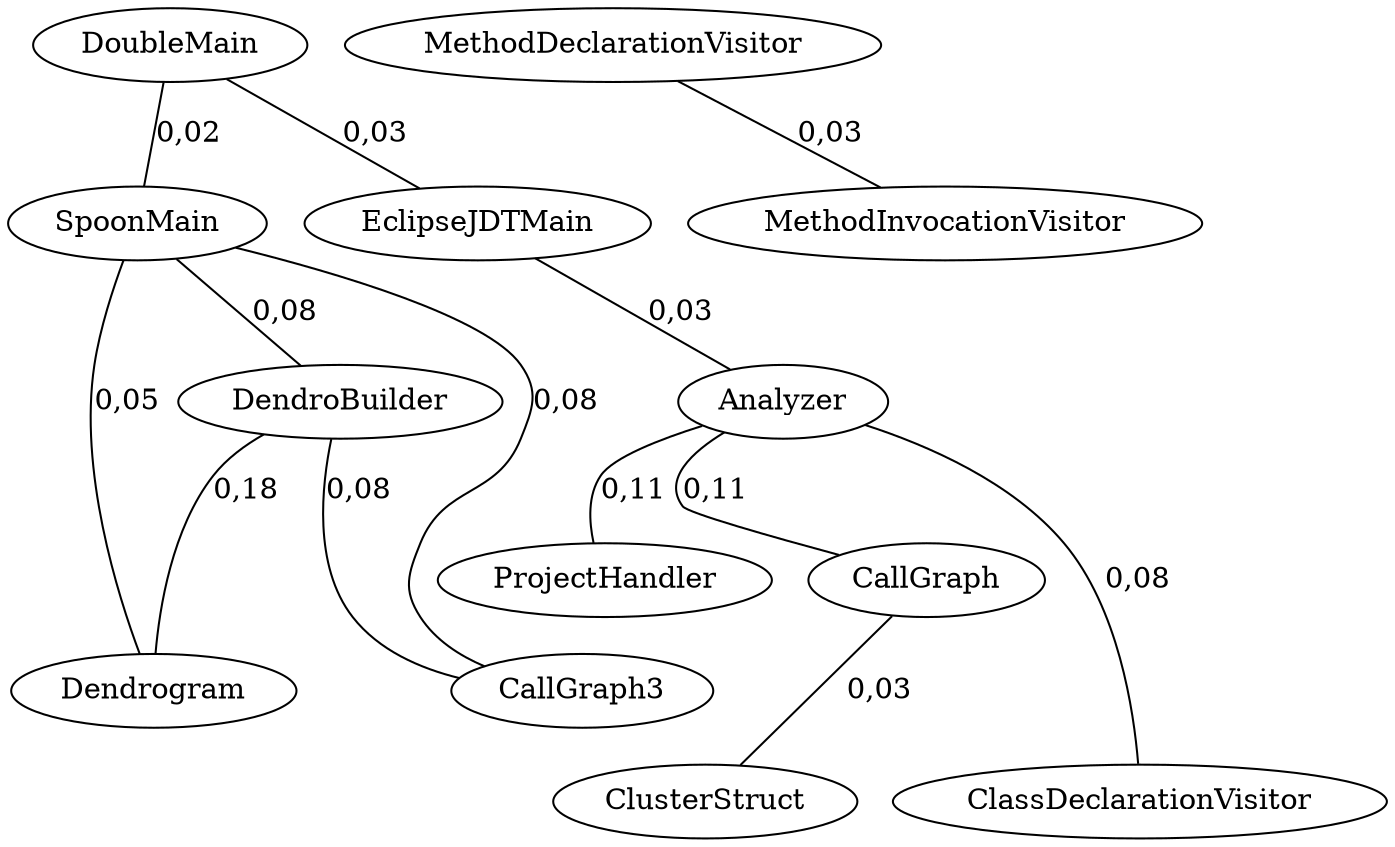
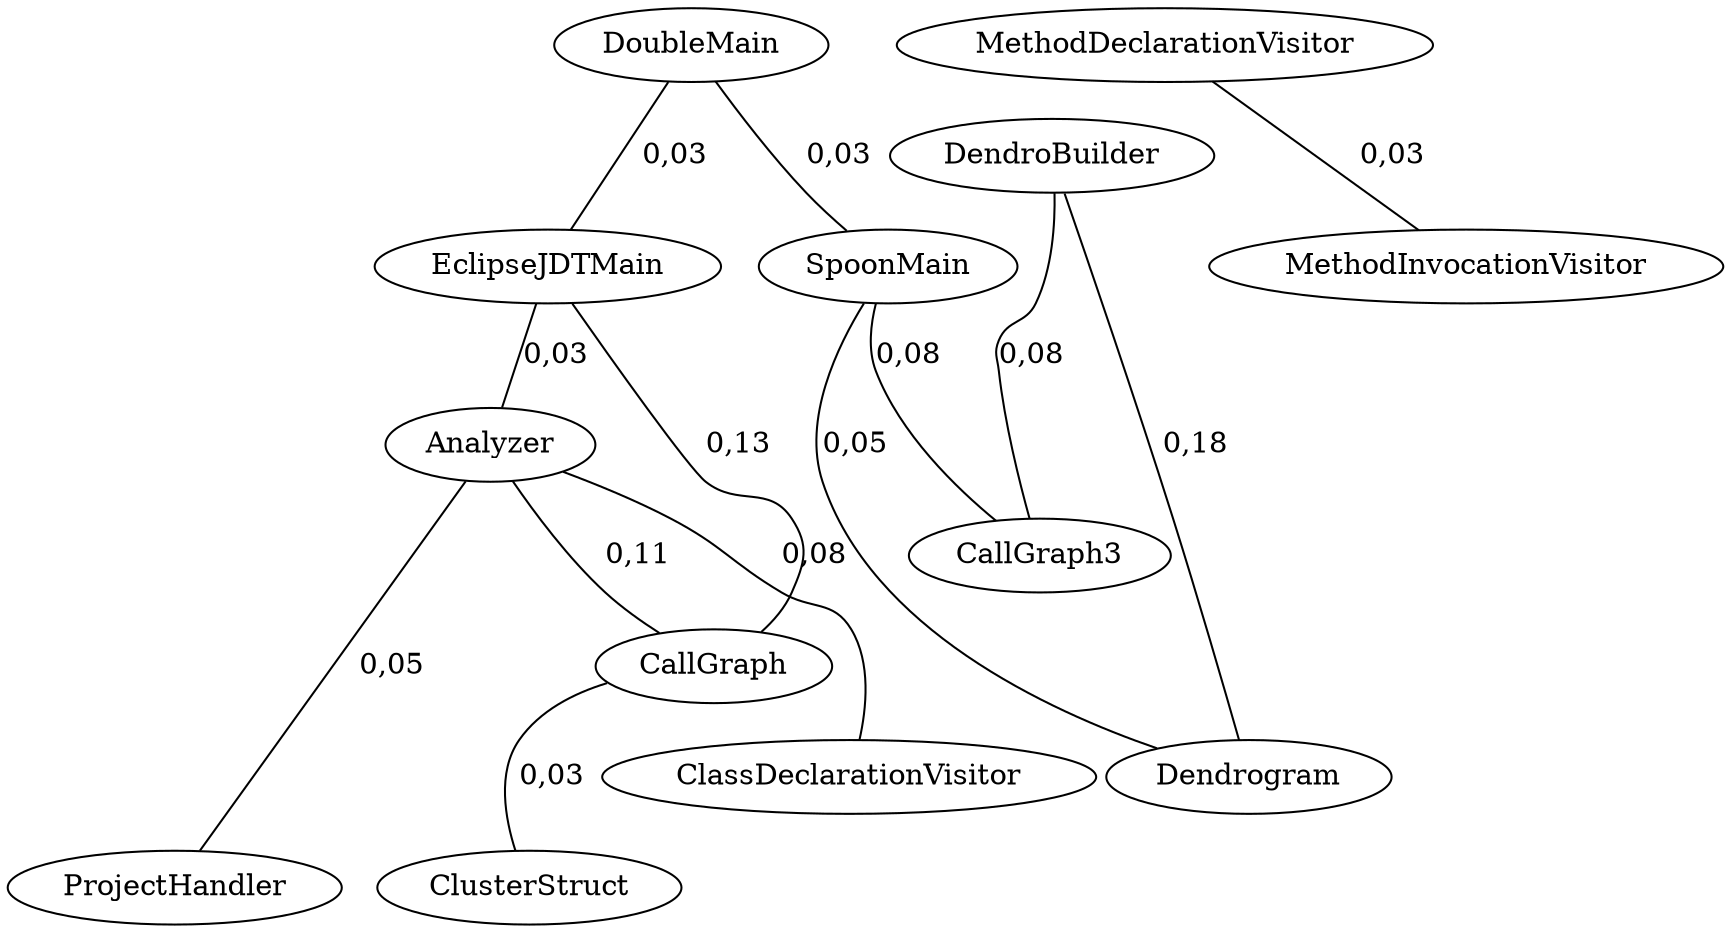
edge "DoubleMain" -- "SpoonMain": label "0,02" -> "0,03"
edge "SpoonMain" -- "DendroBuilder": removed, label "0,08"
edge "EclipseJDTMain" -- "CallGraph": added, label "0,13"
edge "Analyzer" -- "ProjectHandler": label "0,11" -> "0,05"
